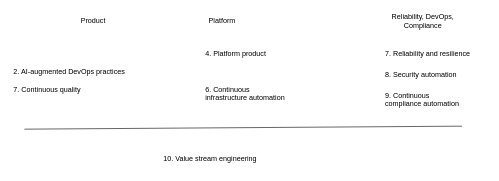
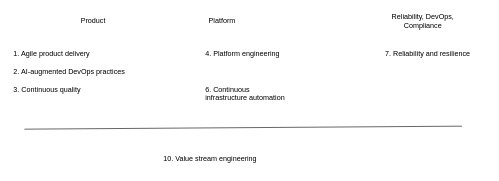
node "1. Agile product delivery": added
node "4. Platform product": label "4. Platform product" -> "4. Platform engineering"
node "8. Security automation": removed
node "7. Continuous quality": label "7. Continuous quality" -> "3. Continuous quality"
node "9. Continuous compliance automation": removed
